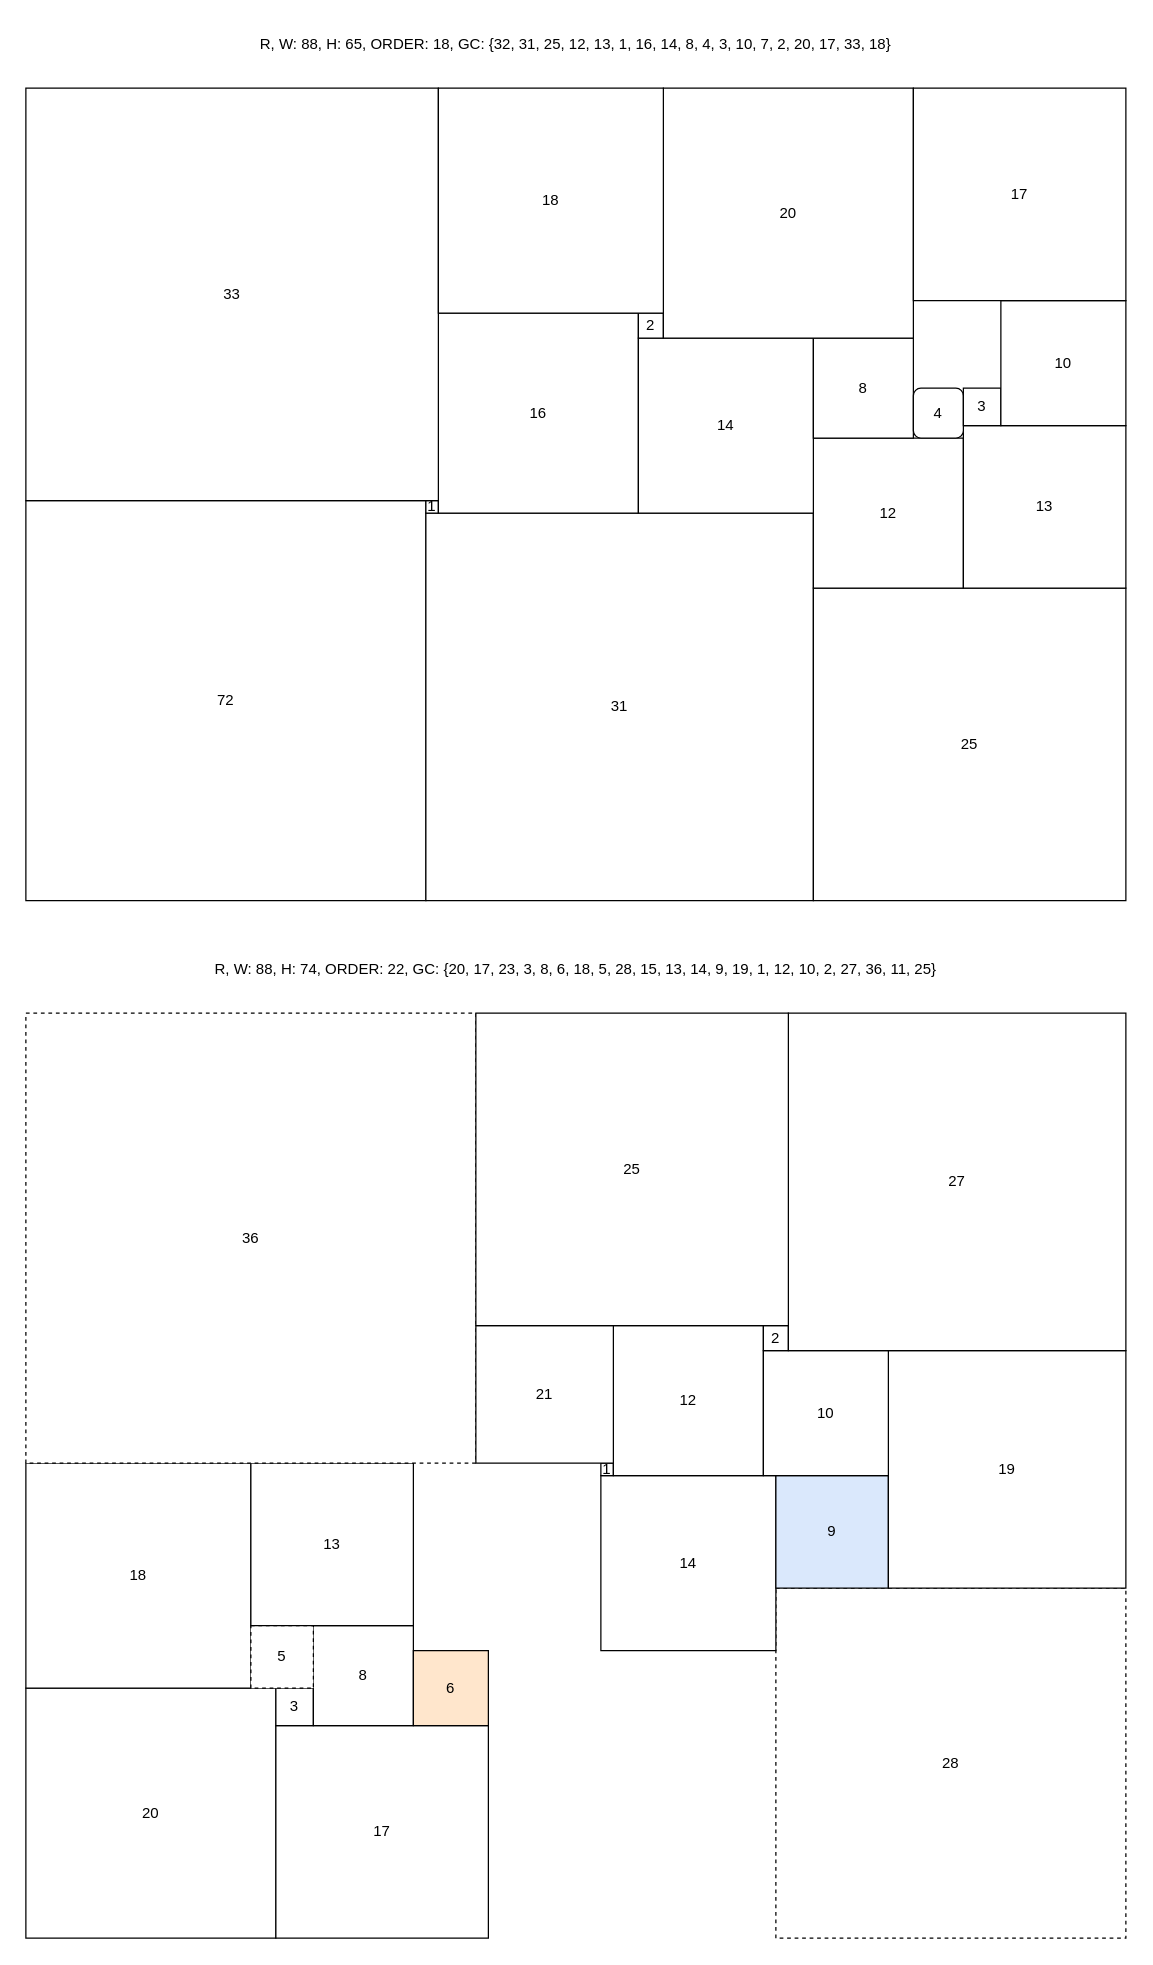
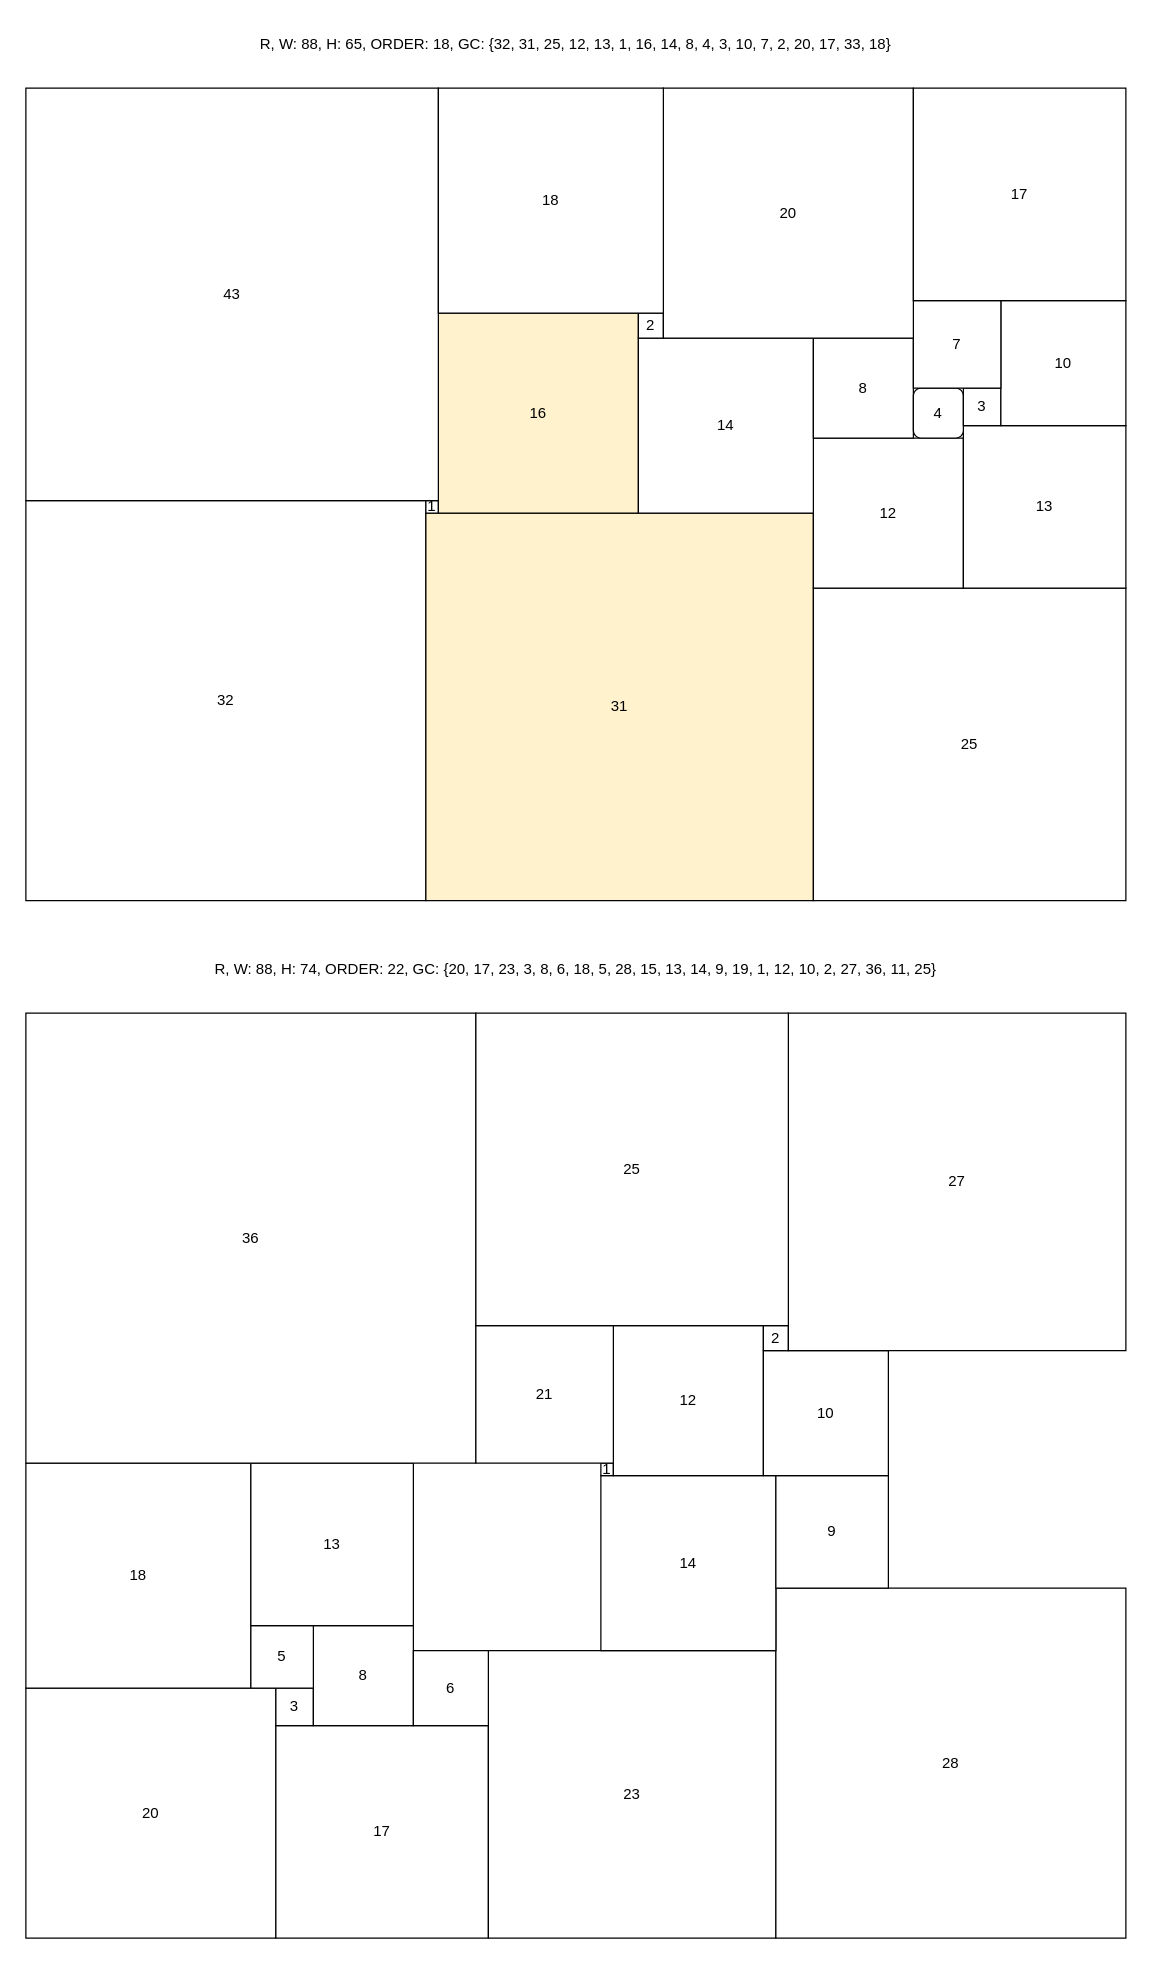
node "33": label "33" -> "43"
node "7": added
node "16": fillcolor #ffffff -> #fff2cc
node "72": label "72" -> "32"
node "31": fillcolor #ffffff -> #fff2cc
node "36": style dashed -> solid
node "19": removed
node "9": fillcolor #dae8fc -> #ffffff
node "5": style dashed -> solid
node "6": fillcolor #ffe6cc -> #ffffff
node "28": style dashed -> solid
node "23": added
